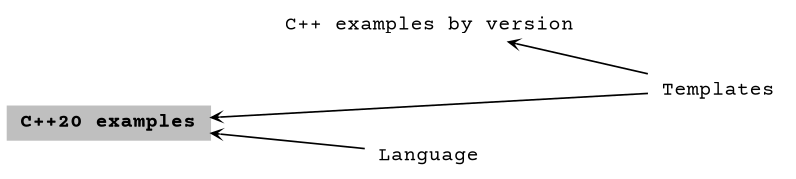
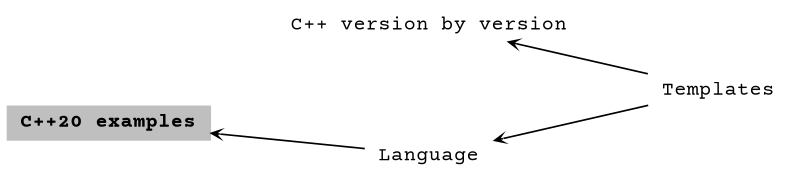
node "C++ examples by version": label "C++ examples by version" -> "C++ version by version"
edge "Templates" -> "C++20 examples": now "Templates" -> "Language"
